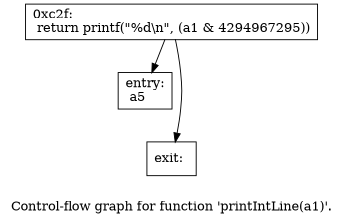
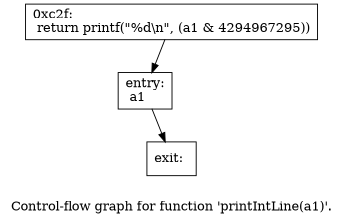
edge "0xc2f:" -> "exit:": now "entry:" -> "exit:"
node "entry:": text "a5" -> "a1"
